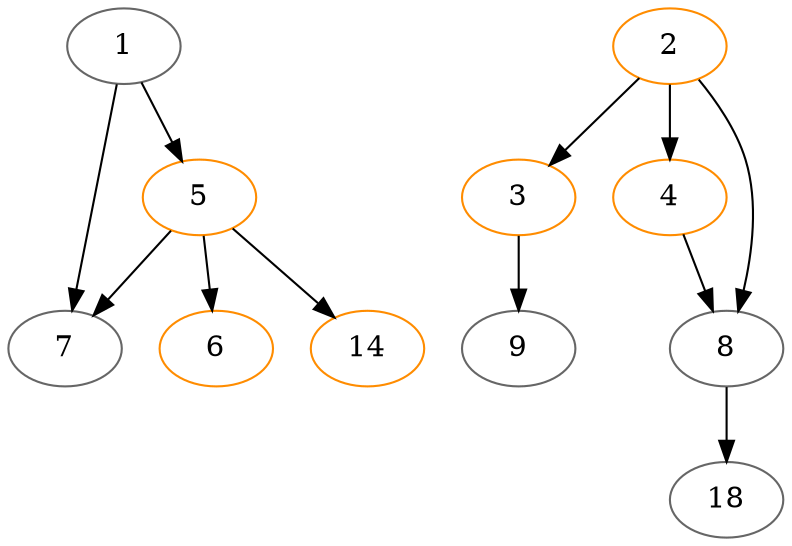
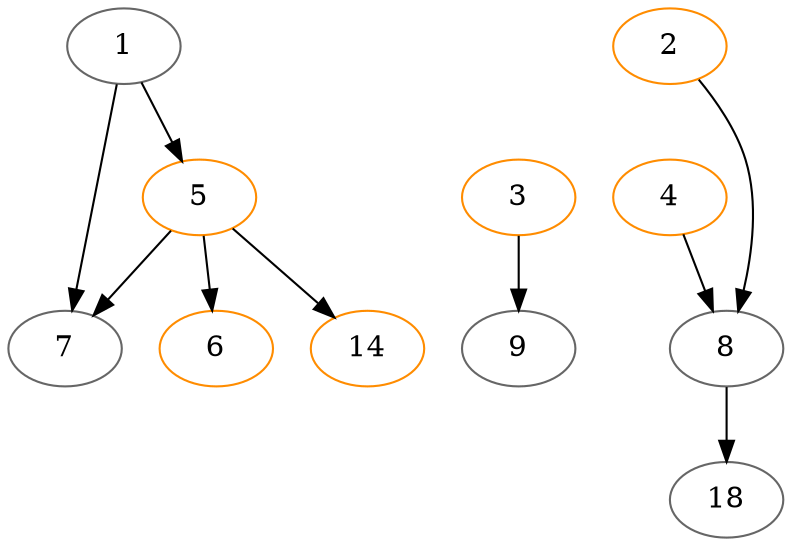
edge "2" -> "4": removed
edge "2" -> "3": removed
